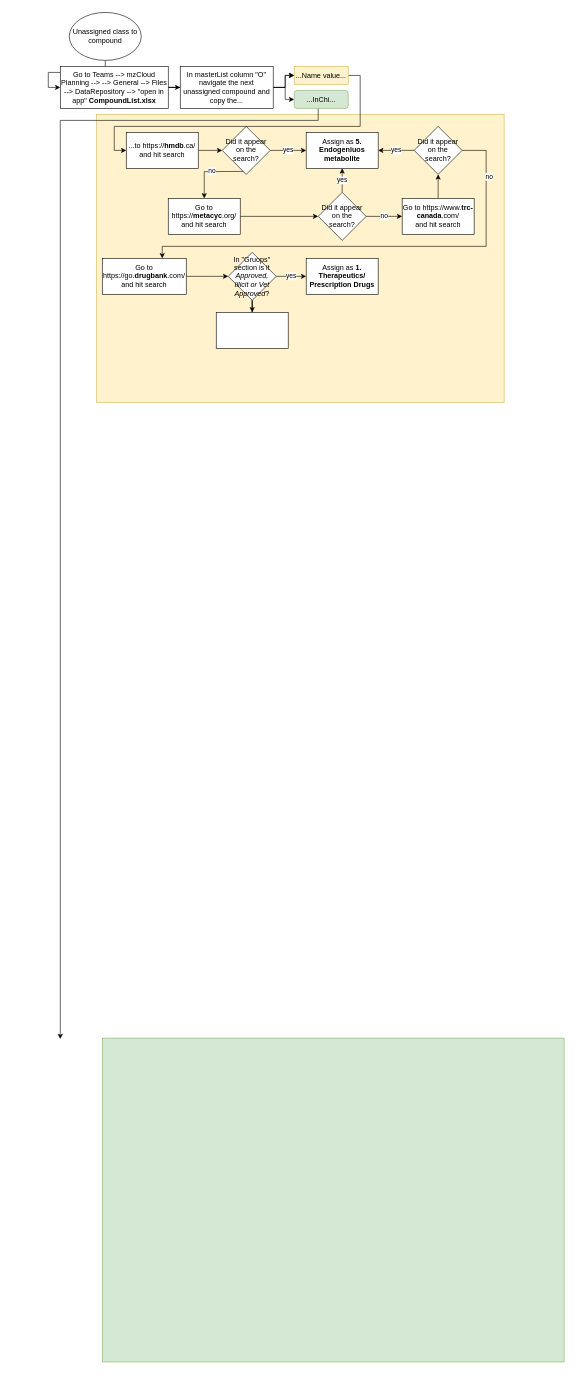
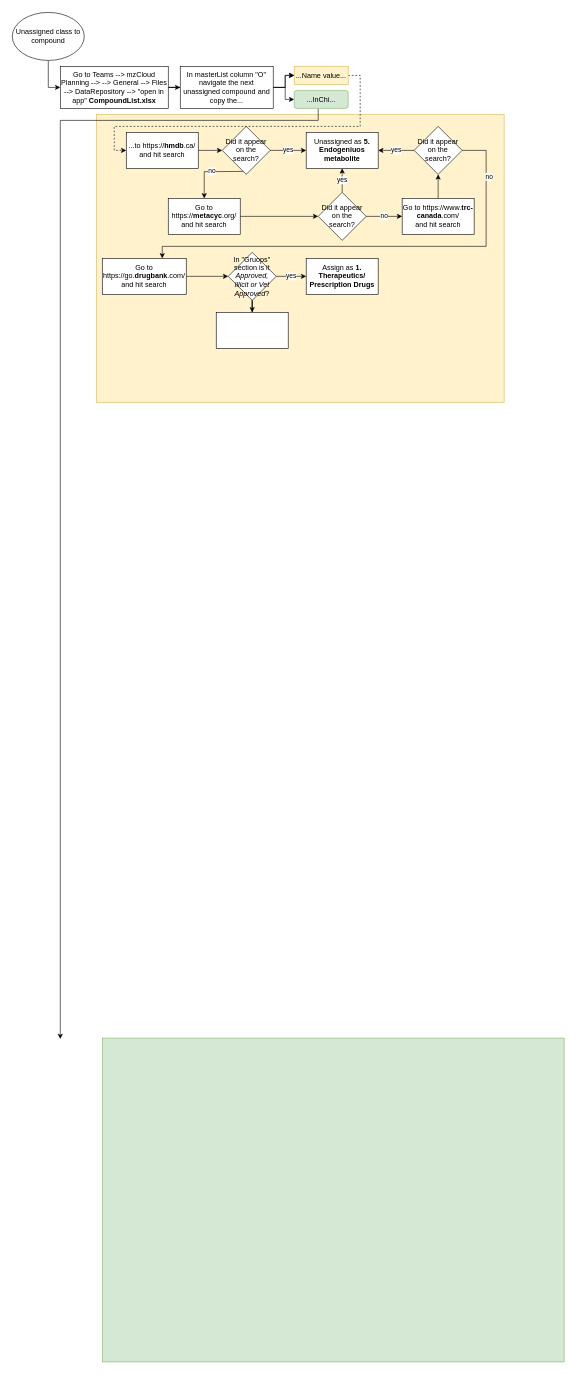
node "Unassigned class to compound": moved (105, 36) -> (48, 36)
edge "...Name value..." -> "...to https://hmdb.ca/ and hit search": style solid -> dashed
node "Assign as 5. Endogeniuos metabolite": label "Assign as 5. Endogeniuos metabolite" -> "Unassigned as 5. Endogeniuos metabolite"
